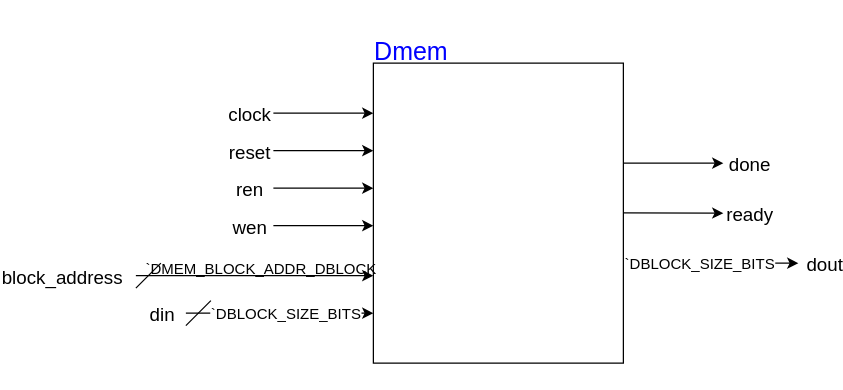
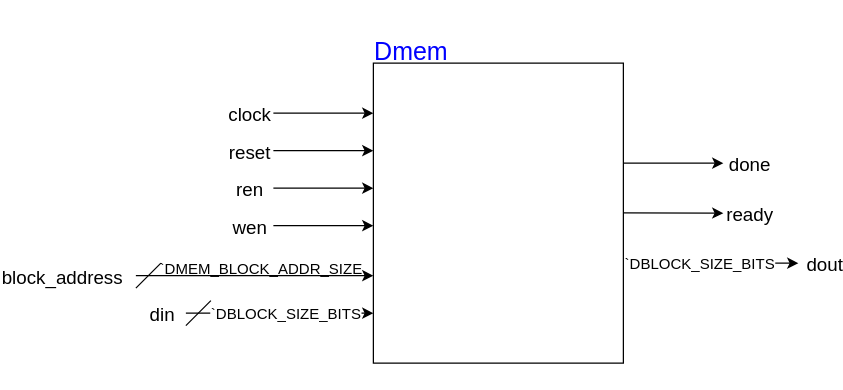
node "`DMEM_BLOCK_ADDR_DBLOCK": label "`DMEM_BLOCK_ADDR_DBLOCK" -> "`DMEM_BLOCK_ADDR_SIZE"
